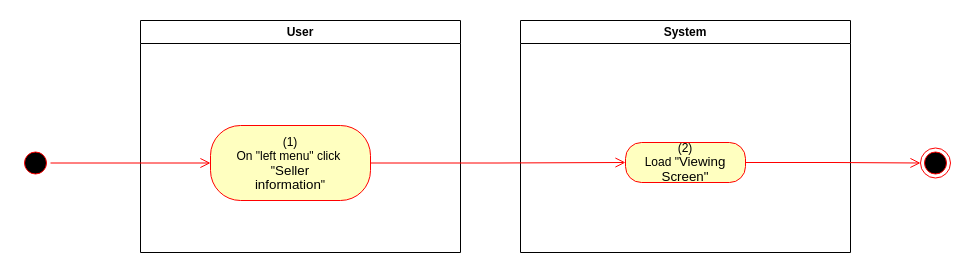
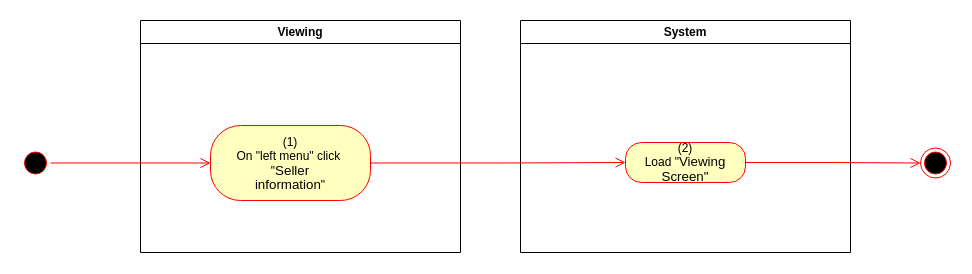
node "User": label "User" -> "Viewing"
